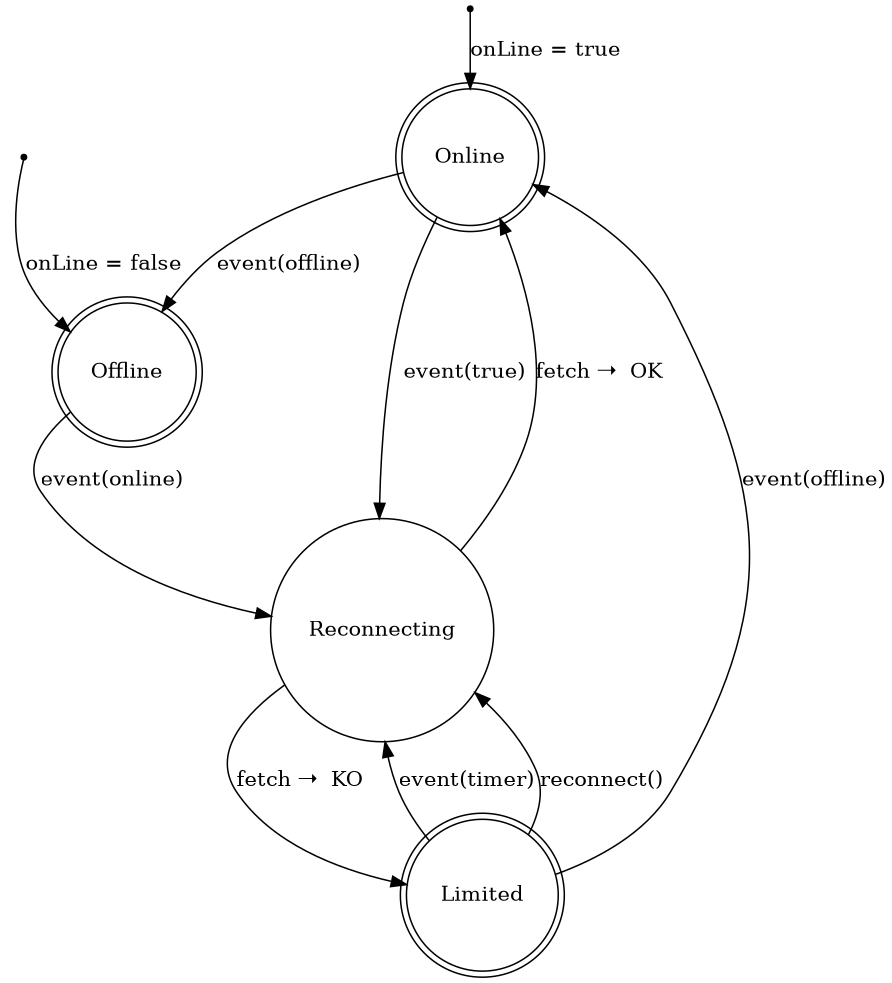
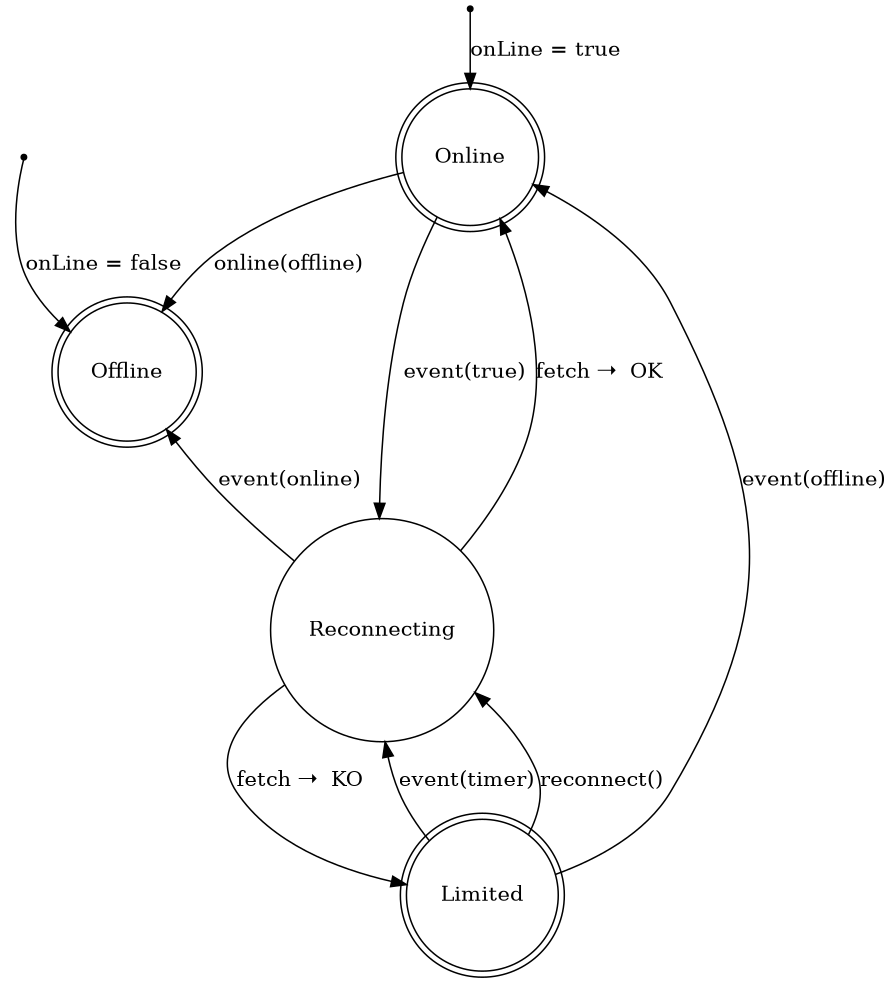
edge "Online" -> "Offline": label "event(offline)" -> "online(offline)"
edge "Offline" -> "Reconnecting": reversed
